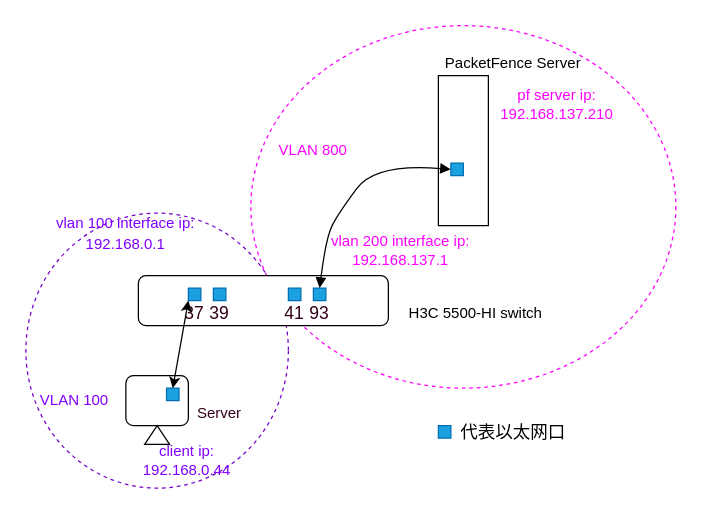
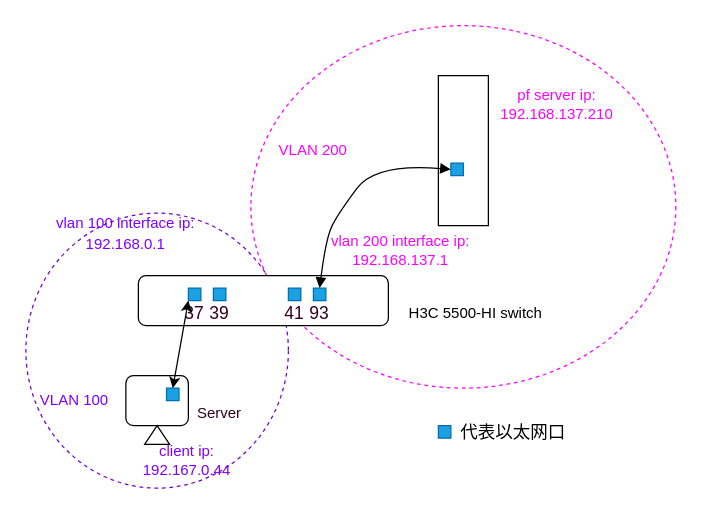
node "PacketFence Server": removed
node "VLAN 800": label "VLAN 800" -> "VLAN 200"
node "client ip: 192.168.0.44": label "client ip: 192.168.0.44" -> "client ip: 192.167.0.44"
